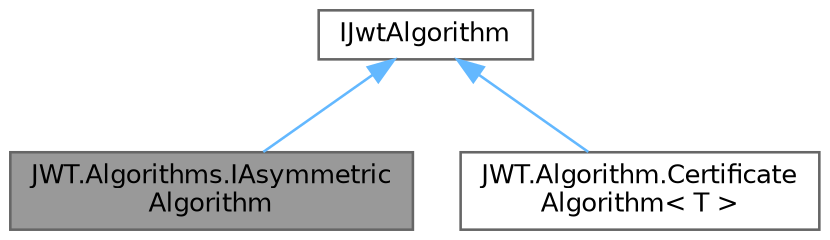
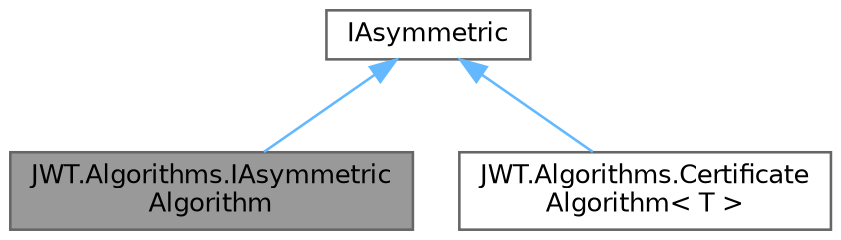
node "IJwtAlgorithm": label "IJwtAlgorithm" -> "IAsymmetric"
node "JWT.Algorithm.Certificate Algorithm< T >": label "JWT.Algorithm.Certificate Algorithm< T >" -> "JWT.Algorithms.Certificate Algorithm< T >"
